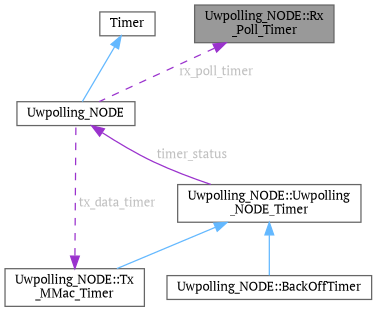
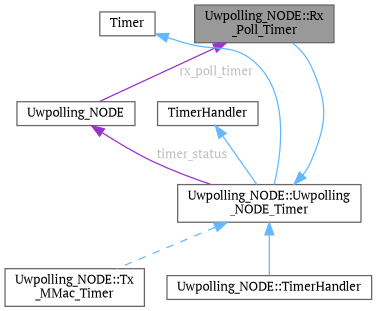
edge "Uwpolling_NODE" -> "Timer": now "Uwpolling_NODE::Uwpolling _NODE_Timer" -> "Timer"
edge "Uwpolling_NODE" -> "Uwpolling_NODE::Rx _Poll_Timer": style dashed -> solid
edge "Uwpolling_NODE::Rx _Poll_Timer" -> "Uwpolling_NODE::Uwpolling _NODE_Timer": added
node "TimerHandler": added
edge "Uwpolling_NODE" -> "Uwpolling_NODE::Tx _MMac_Timer": removed, label "tx_data_timer"
edge "Uwpolling_NODE::Tx _MMac_Timer" -> "Uwpolling_NODE::Uwpolling _NODE_Timer": style solid -> dashed
node "Uwpolling_NODE::BackOffTimer": label "Uwpolling_NODE::BackOffTimer" -> "Uwpolling_NODE::TimerHandler"
